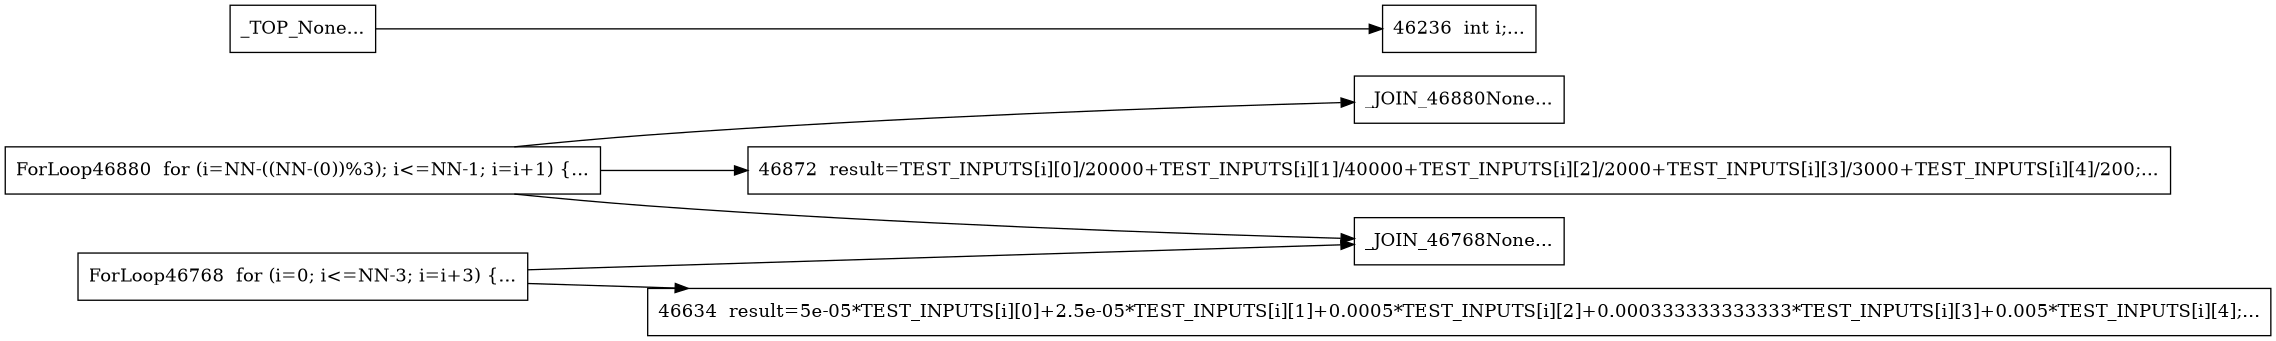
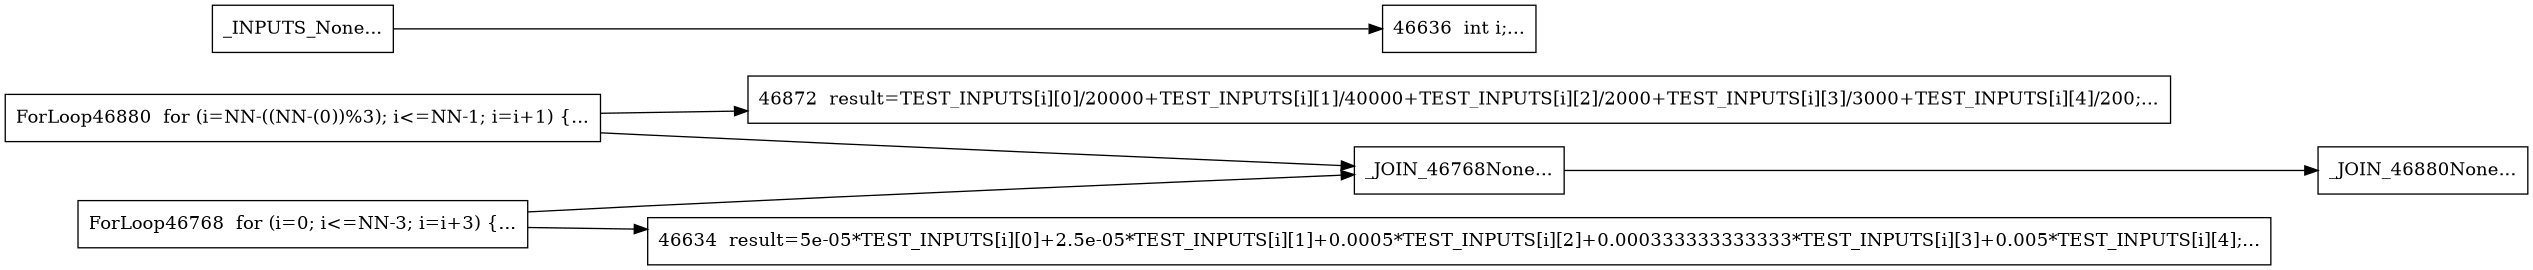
node "_TOP_None...": label "_TOP_None..." -> "_INPUTS_None..."
node "46236  int i;...": label "46236  int i;..." -> "46636  int i;..."
edge "ForLoop46880  for (i=NN-((NN-(0))%3); i<=NN-1; i=i+1) {..." -> "_JOIN_46880None...": now "_JOIN_46768None..." -> "_JOIN_46880None..."
